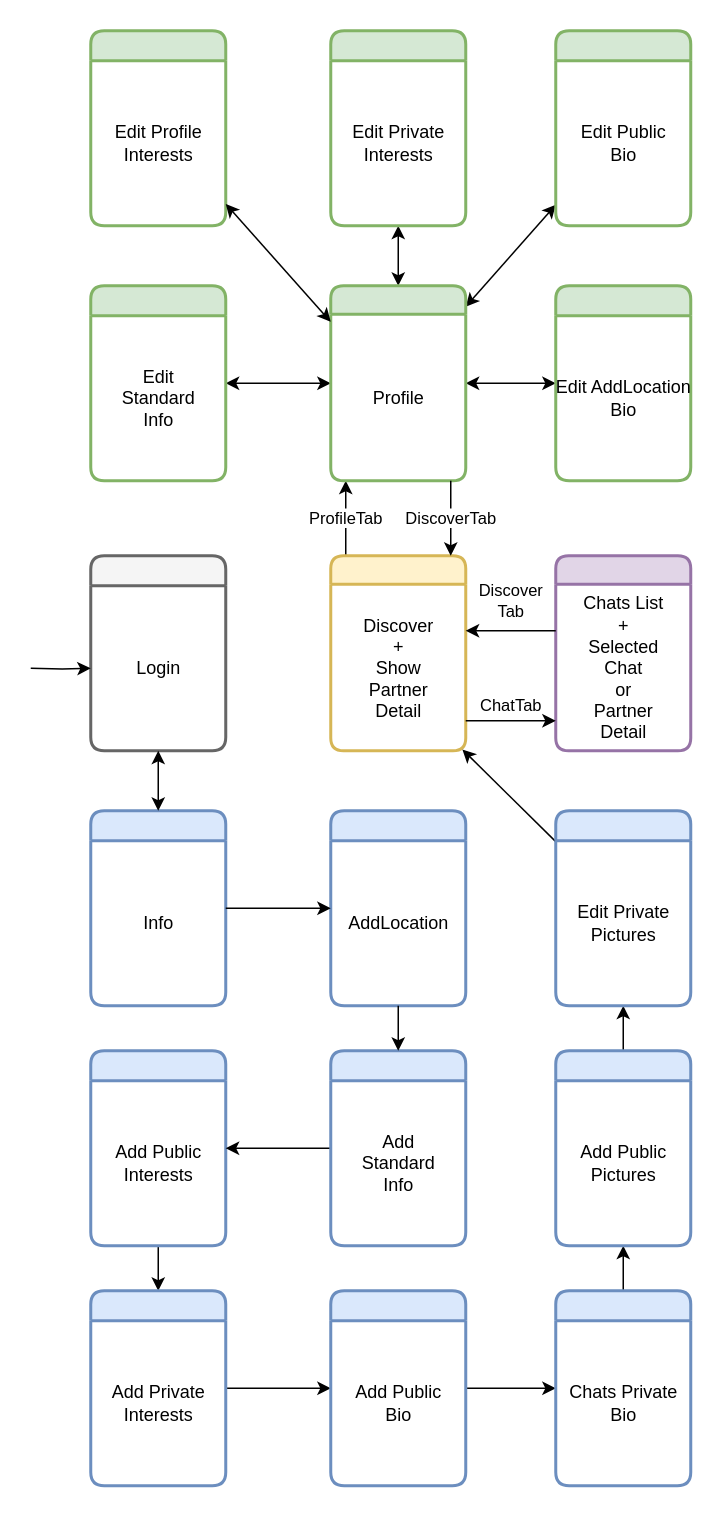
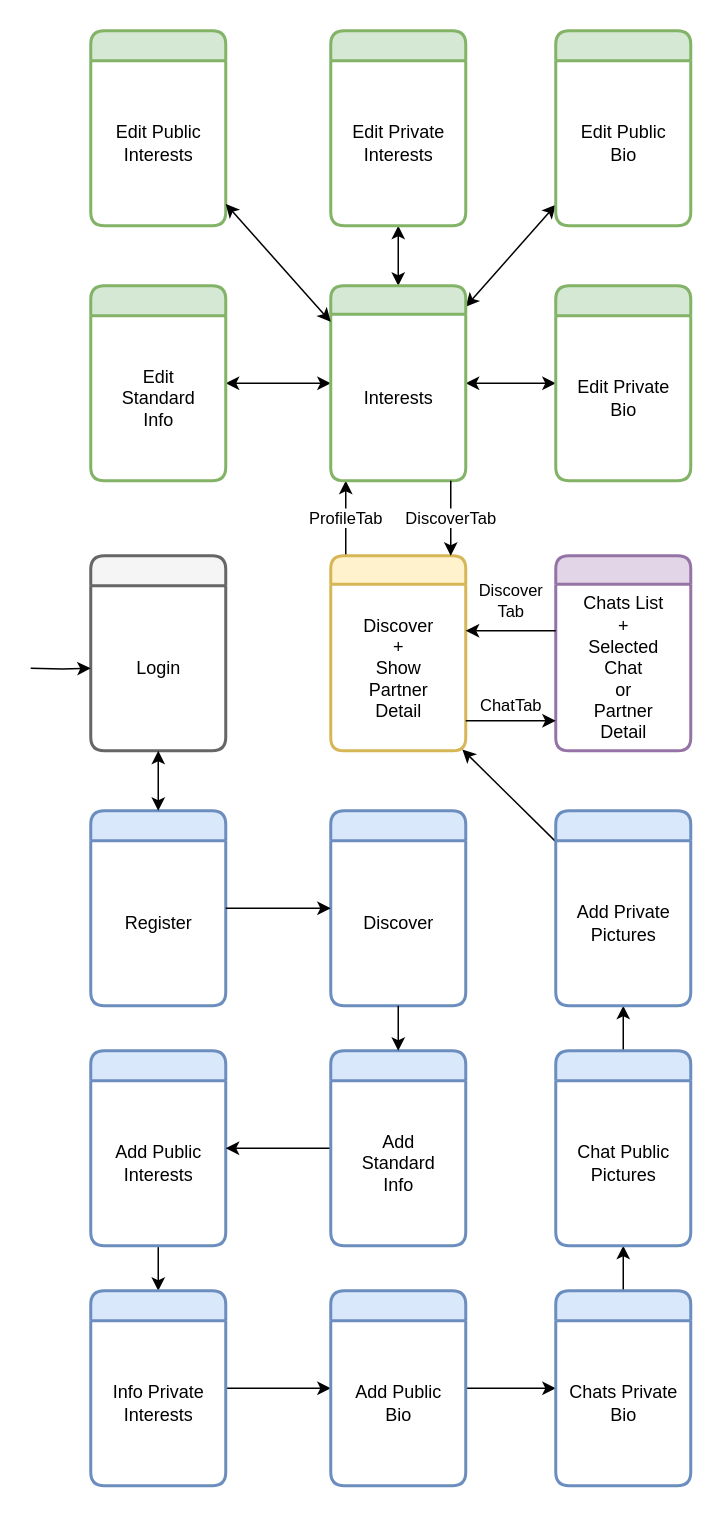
node "Edit Profile Interests": label "Edit Profile Interests" -> "Edit Public Interests"
node "Profile": label "Profile" -> "Interests"
node "Edit AddLocation Bio": label "Edit AddLocation Bio" -> "Edit Private Bio"
node "Info": label "Info" -> "Register"
node "AddLocation": label "AddLocation" -> "Discover"
node "Edit Private Pictures": label "Edit Private Pictures" -> "Add Private Pictures"
node "Add Public Pictures": label "Add Public Pictures" -> "Chat Public Pictures"
node "Add Private Interests": label "Add Private Interests" -> "Info Private Interests"
